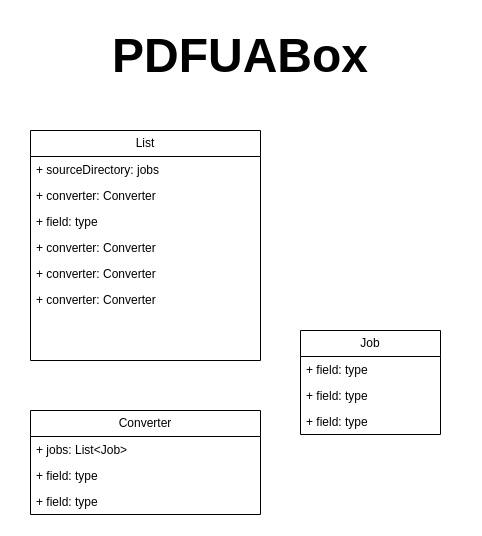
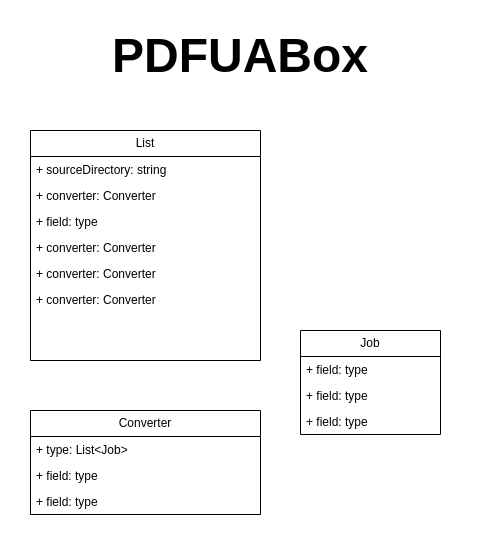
node "+ sourceDirectory: jobs": label "+ sourceDirectory: jobs" -> "+ sourceDirectory: string"
node "+ jobs: List<Job>": label "+ jobs: List<Job>" -> "+ type: List<Job>"
